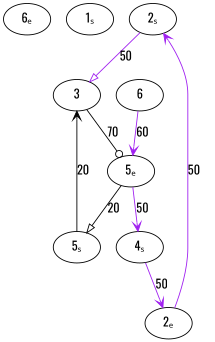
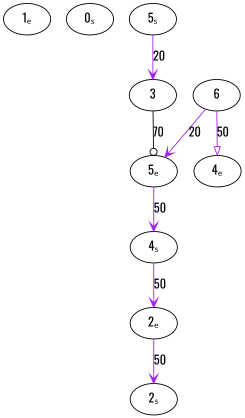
node "6ₑ": label "6ₑ" -> "1ₑ"
node "1ₛ": label "1ₛ" -> "0ₛ"
edge "2ₛ" -> "3": removed, label "50"
edge "6" -> "5ₑ": label "60" -> "20"
edge "2ₑ" -> "2ₛ": label "50    " -> "50"
node "4ₑ": added
edge "5ₛ" -> "3": color black -> purple
edge "5ₑ" -> "5ₛ": removed, label "20"
